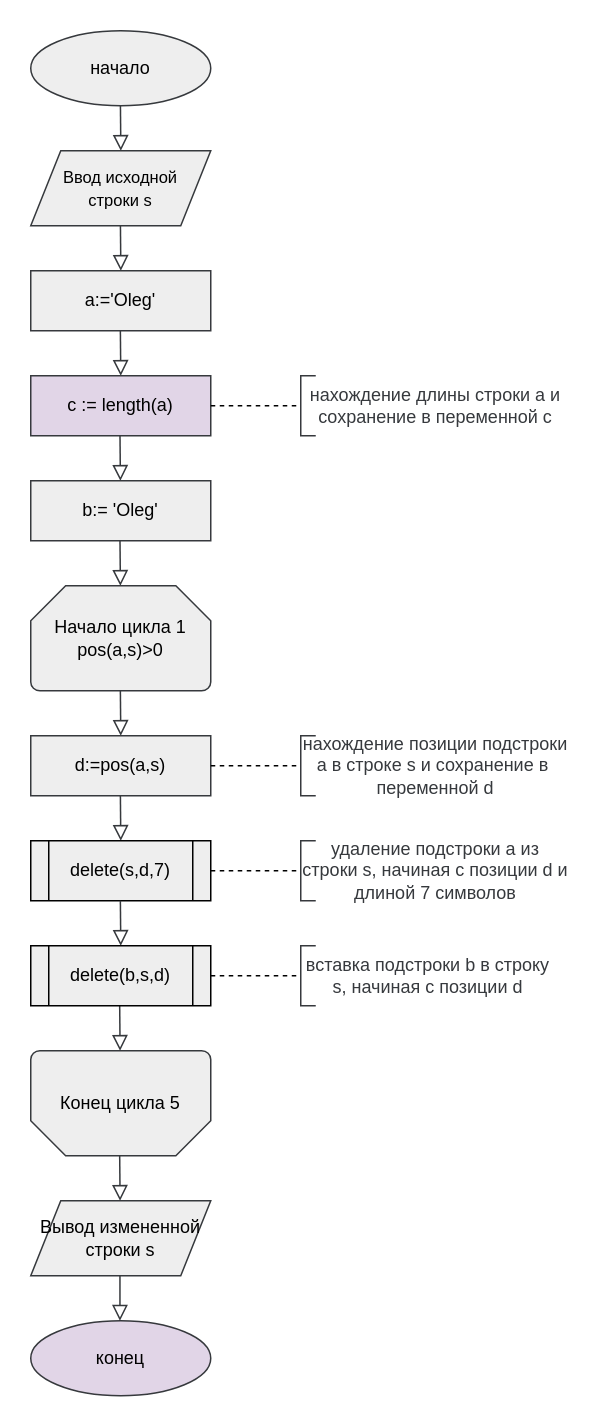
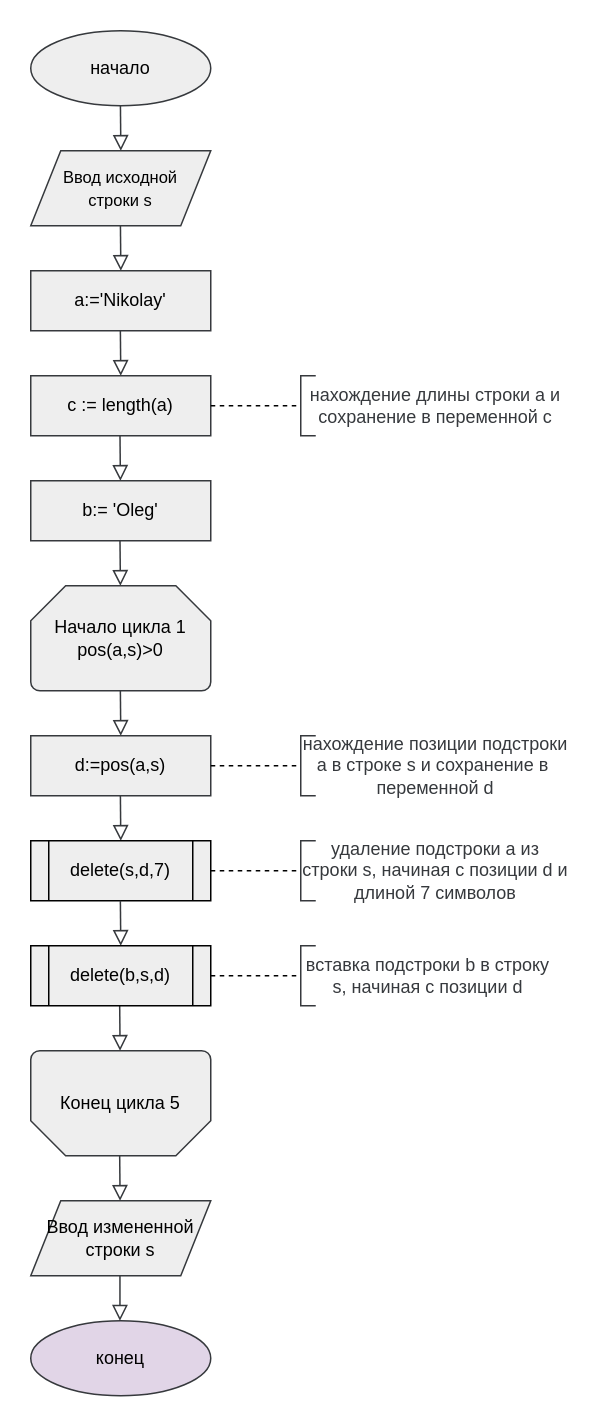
node "a:='Oleg'": label "a:='Oleg'" -> "a:='Nikolay'"
node "c := length(a)": fillcolor #e1d5e7 -> #eeeeee
node "Вывод измененной строки s": label "Вывод измененной строки s" -> "Ввод измененной строки s"
